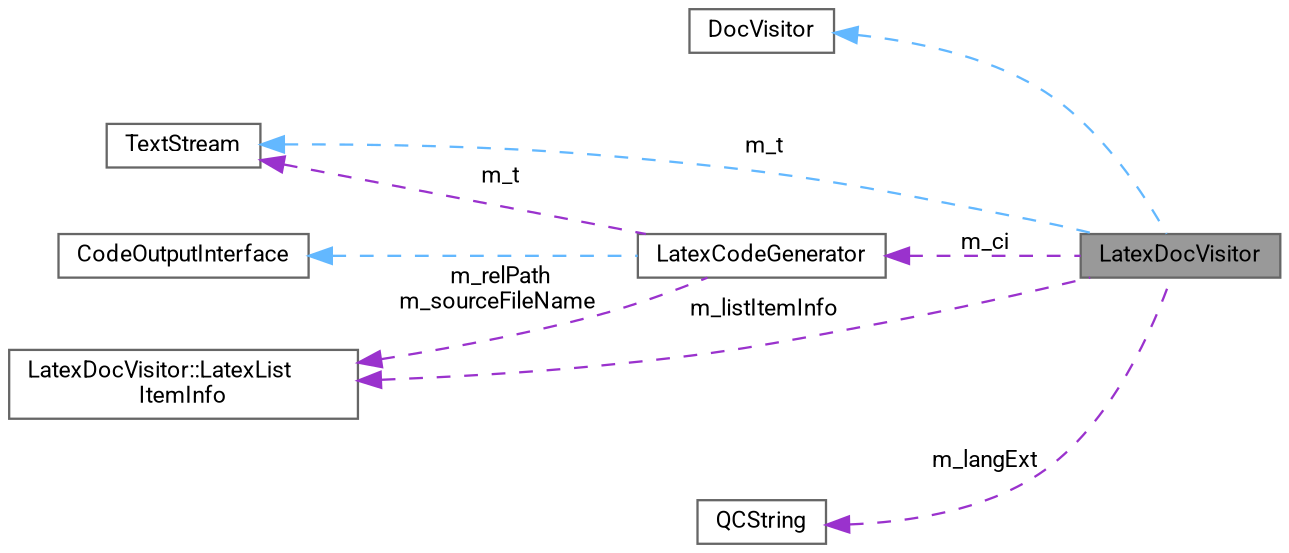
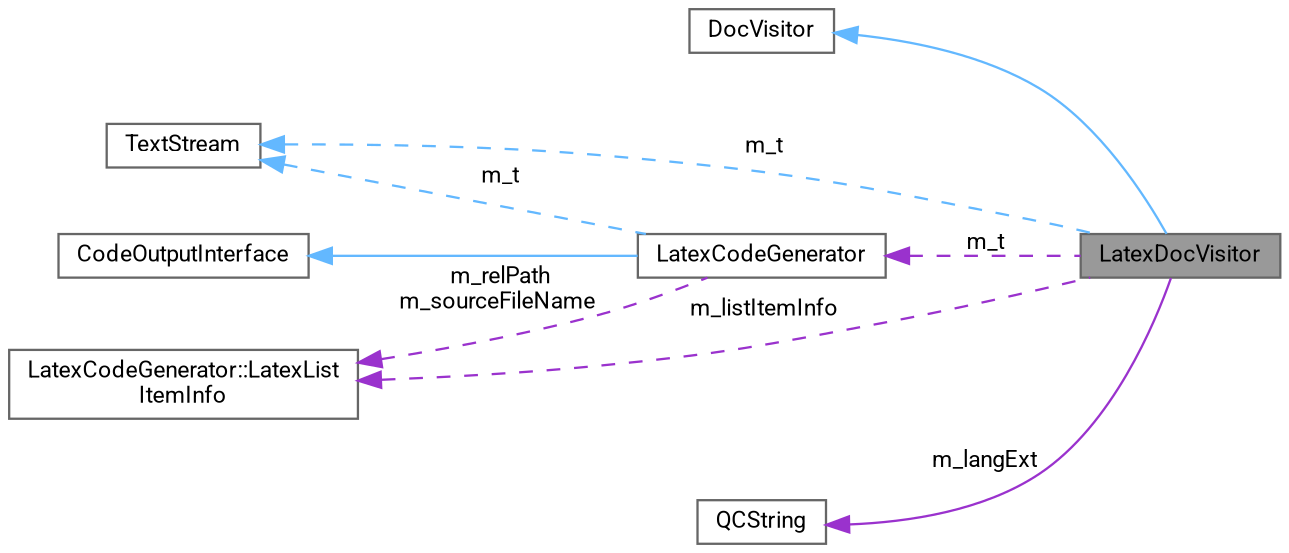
edge "LatexDocVisitor" -> "DocVisitor": style dashed -> solid
edge "LatexCodeGenerator" -> "TextStream": color darkorchid3 -> steelblue1
edge "LatexDocVisitor" -> "LatexCodeGenerator": label " m_ci" -> " m_t"
edge "LatexCodeGenerator" -> "CodeOutputInterface": style dashed -> solid
node "LatexDocVisitor::LatexList ItemInfo": label "LatexDocVisitor::LatexList ItemInfo" -> "LatexCodeGenerator::LatexList ItemInfo"
edge "LatexDocVisitor" -> "QCString": style dashed -> solid
